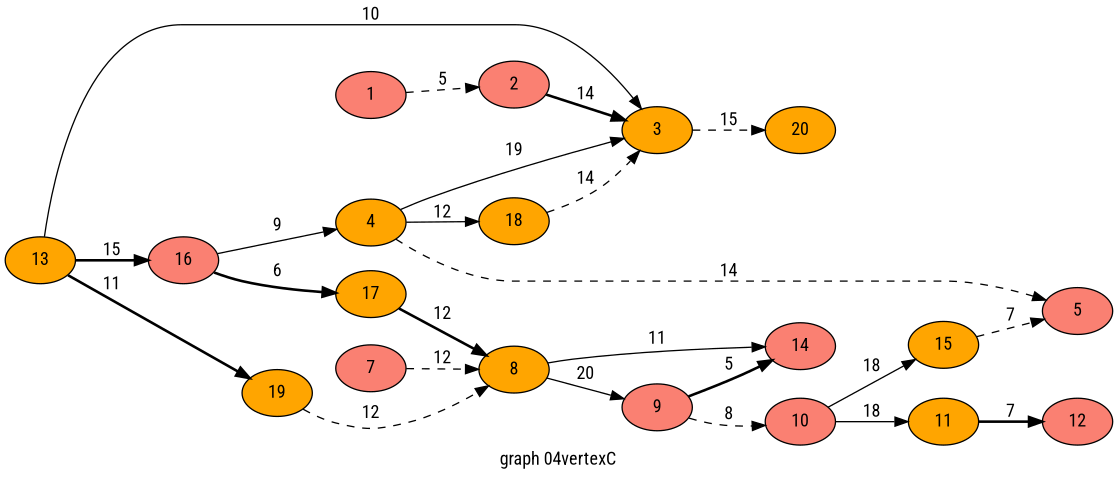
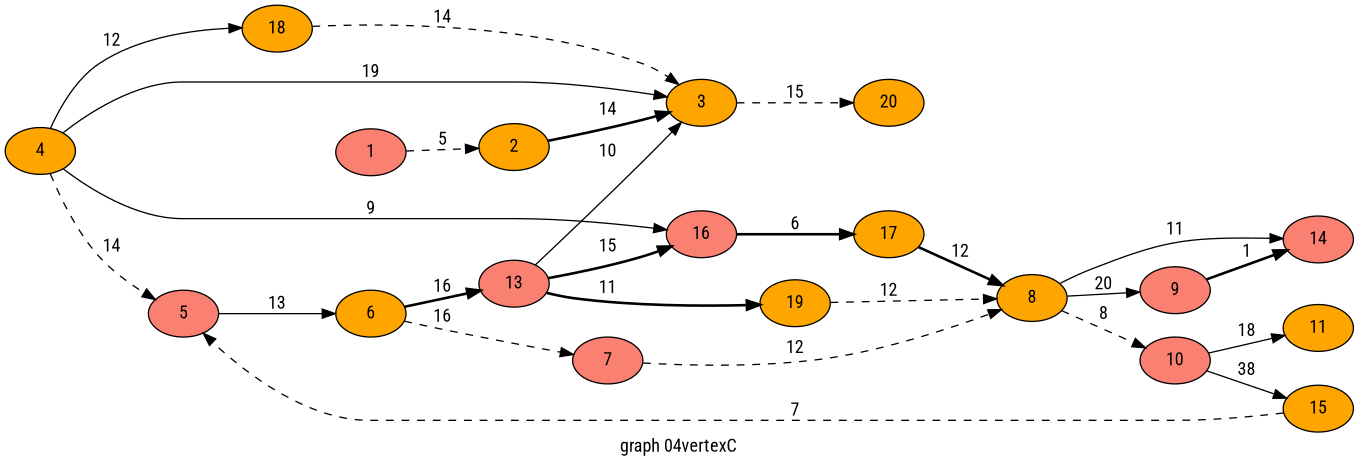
node "2": fillcolor salmon -> orange
edge "16" -> "4": reversed
node "13": fillcolor orange -> salmon
node "6": added
edge "9" -> "14": label " 5 " -> " 1 "
edge "10" -> "15": label " 18 " -> " 38 "
node "12": removed
edge "9" -> "10": now "8" -> "10"
